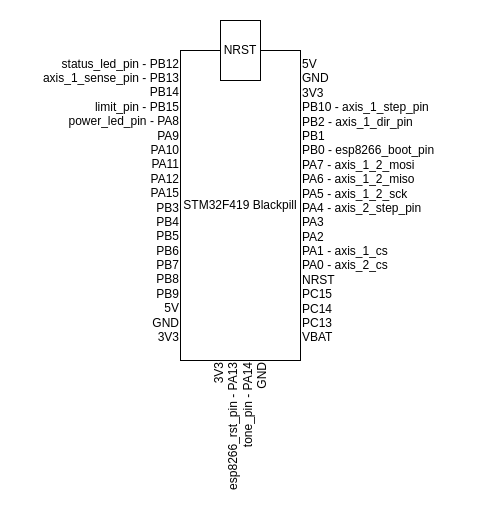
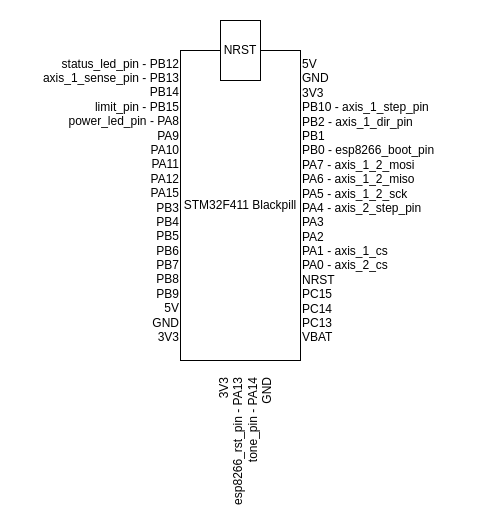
node "STM32F419 Blackpill": label "STM32F419 Blackpill" -> "STM32F411 Blackpill"
node "3V3 esp8266_rst_pin - PA13 tone_pin - PA14 GND": moved (241, 431) -> (246, 446)
